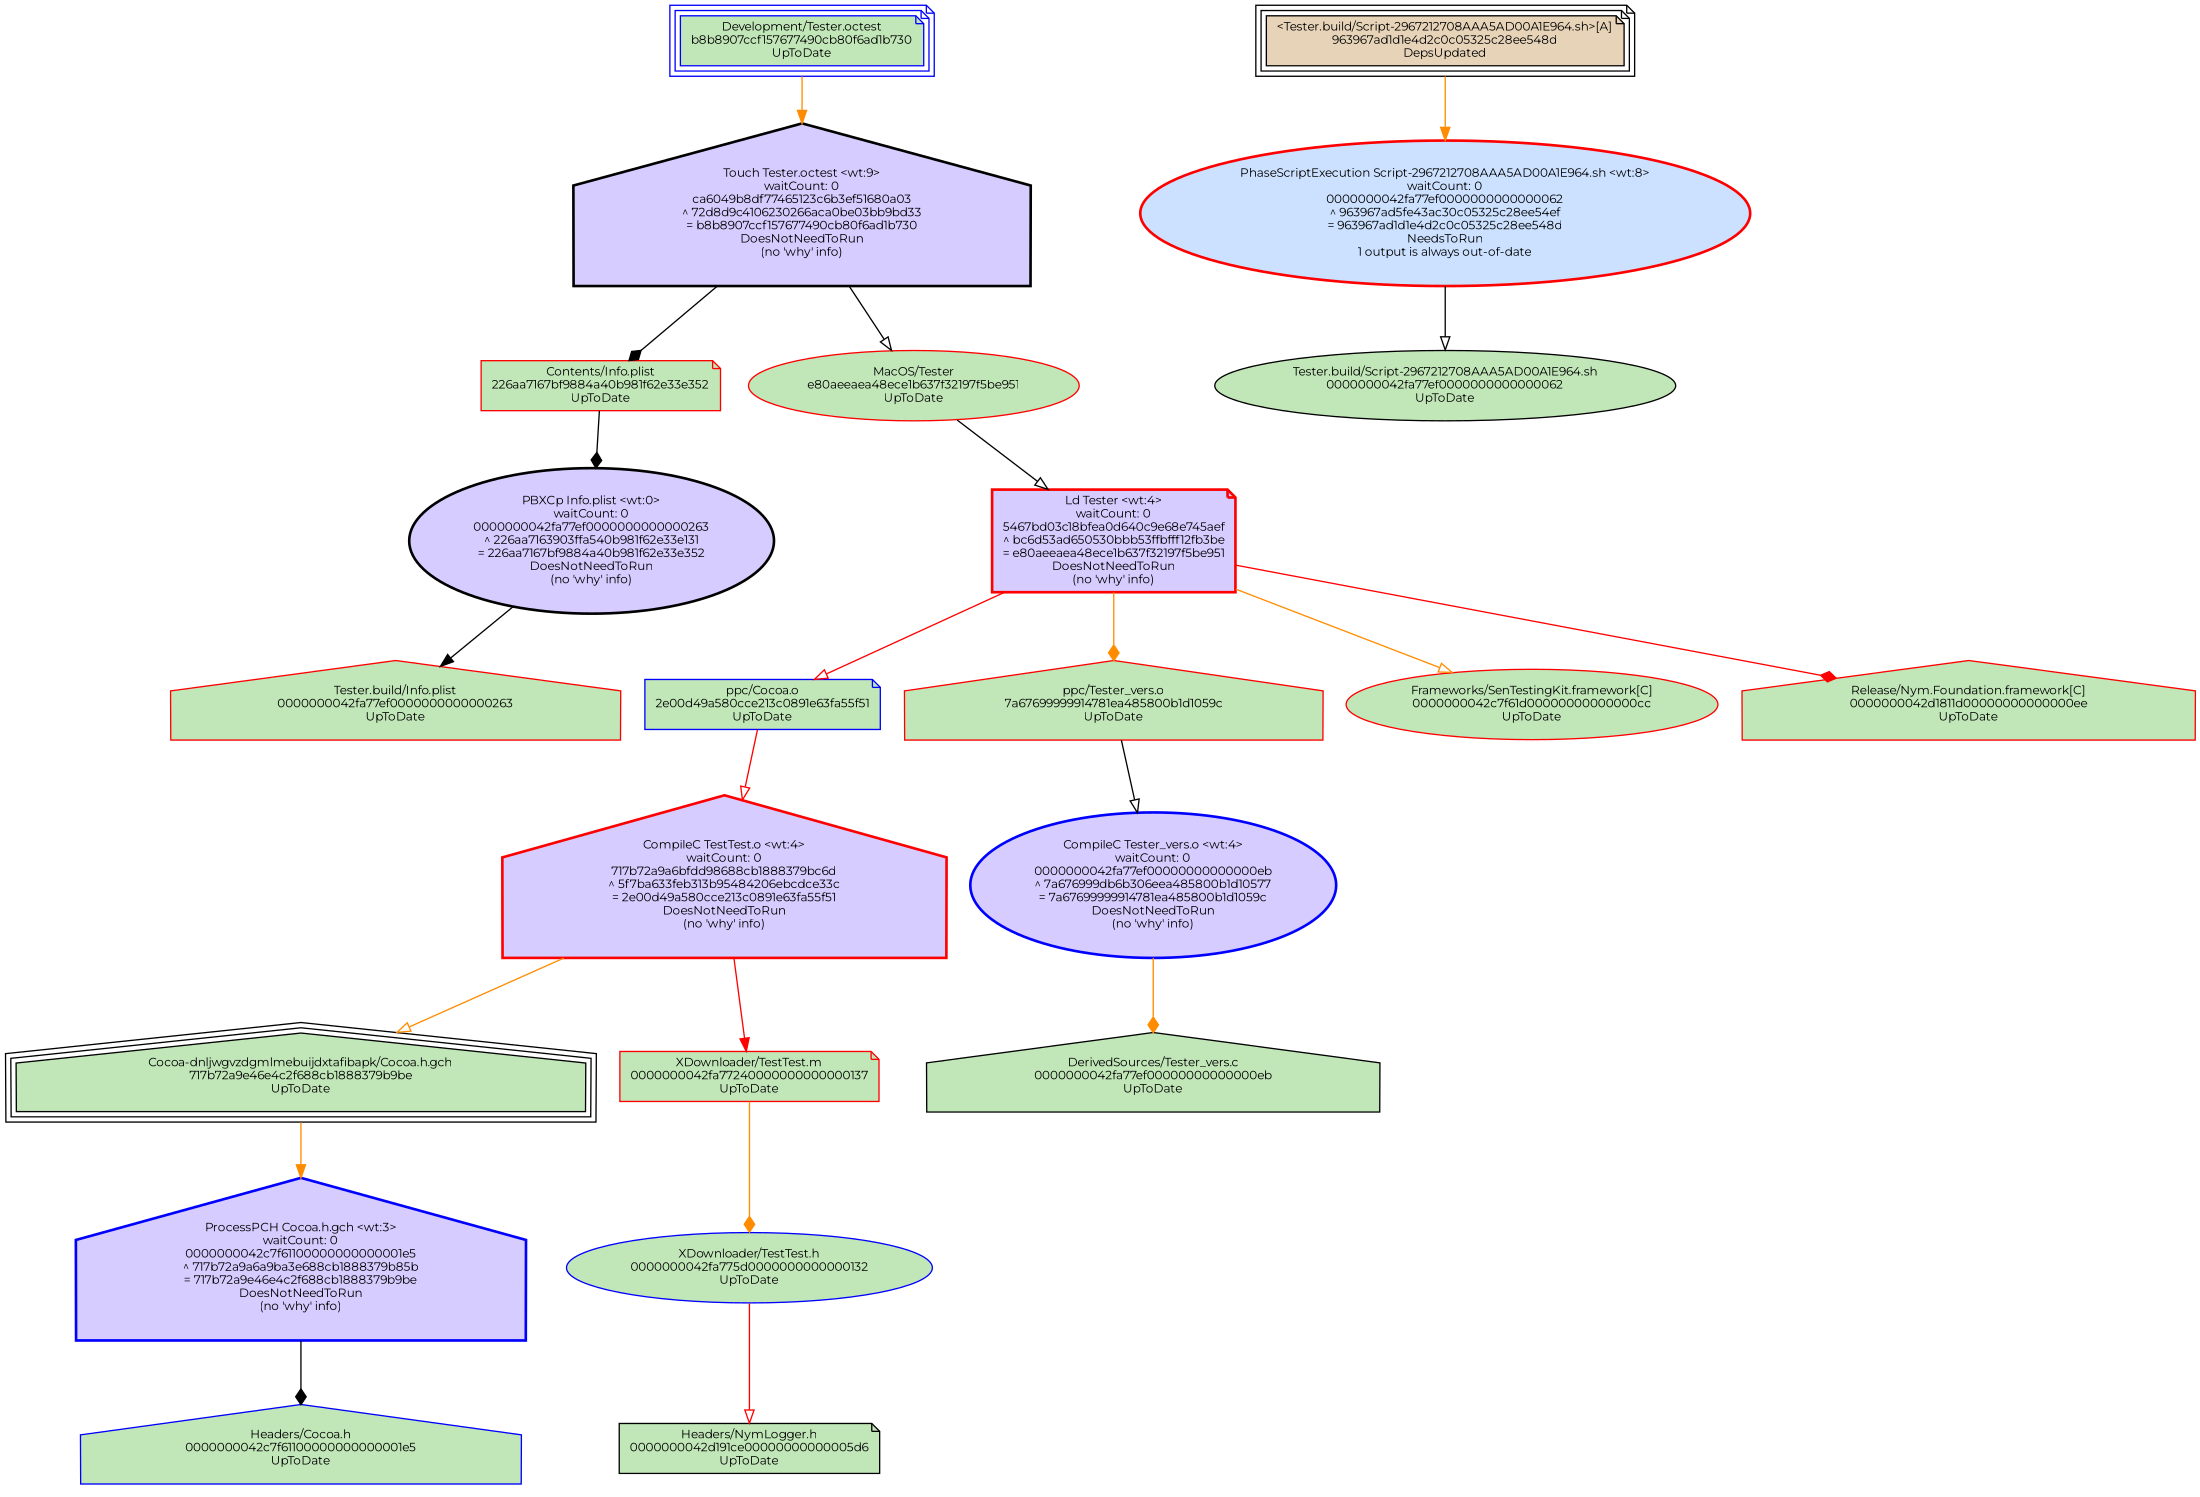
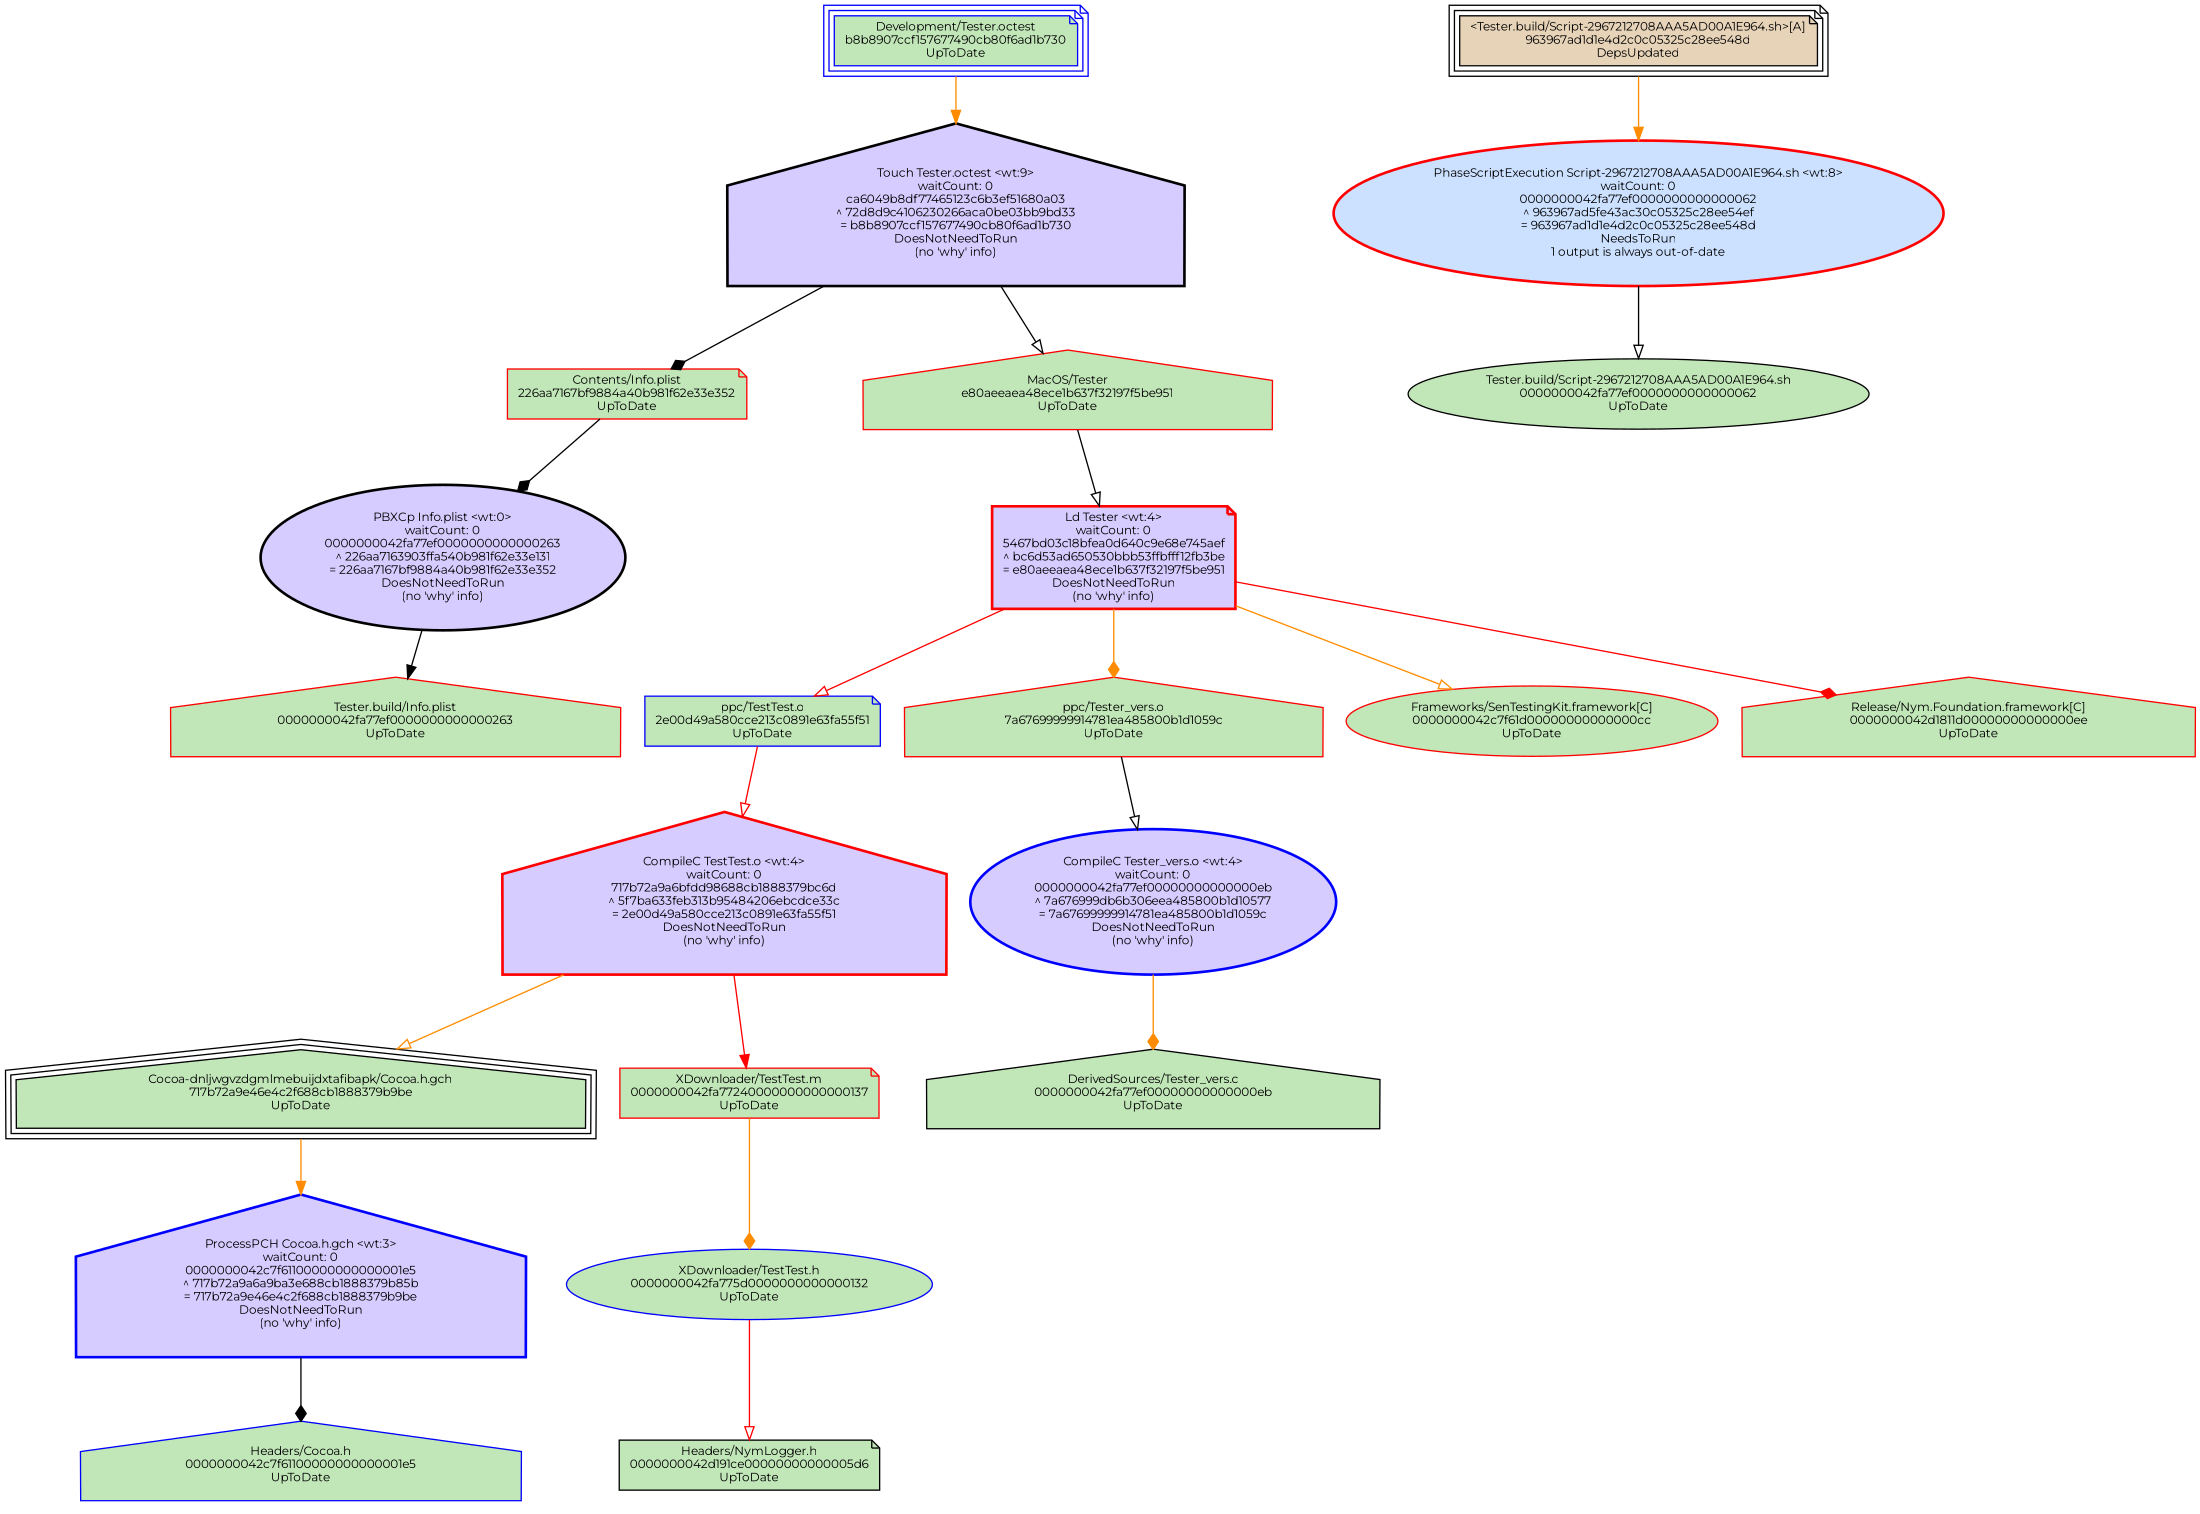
node "MacOS/Tester e80aeeaea48ece1b637f32197f5be951 UpToDate": shape ellipse -> house
node "ppc/Cocoa.o 2e00d49a580cce213c0891e63fa55f51 UpToDate": label "ppc/Cocoa.o 2e00d49a580cce213c0891e63fa55f51 UpToDate" -> "ppc/TestTest.o 2e00d49a580cce213c0891e63fa55f51 UpToDate"
